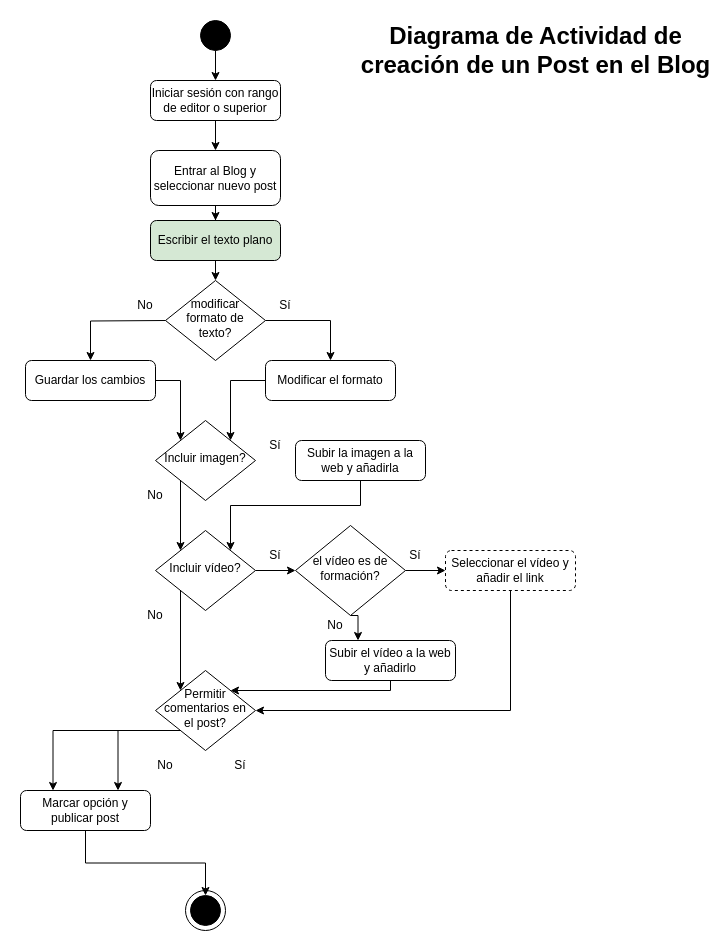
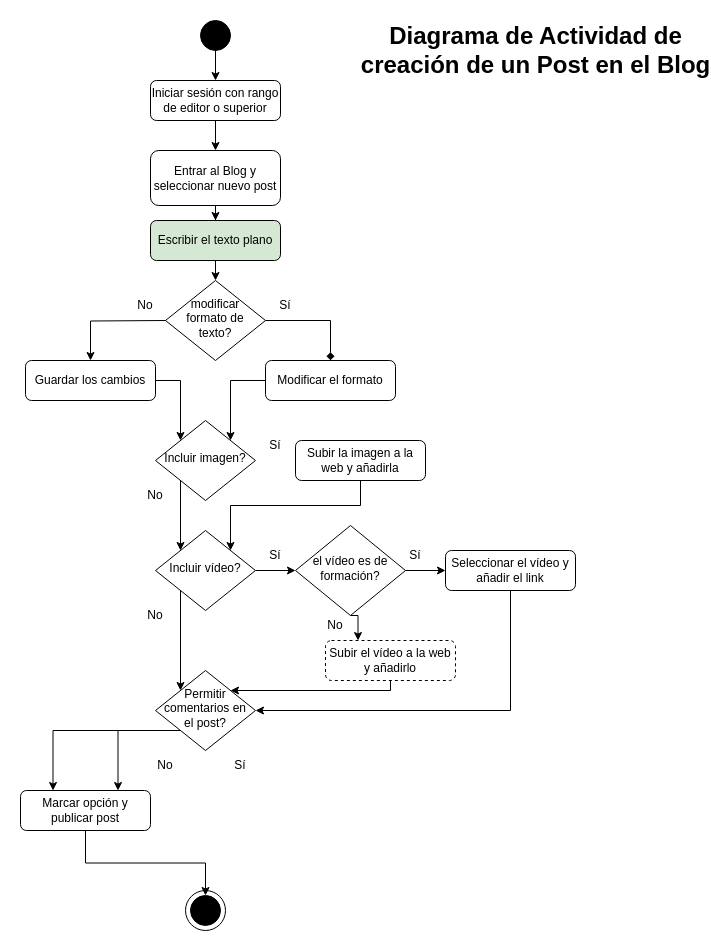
edge "modificar formato de texto?" -> "Modificar el formato": arrowhead classic -> diamond
node "Seleccionar el vídeo y añadir el link": style dashed -> solid
node "Subir el vídeo a la web y añadirlo": style solid -> dashed
